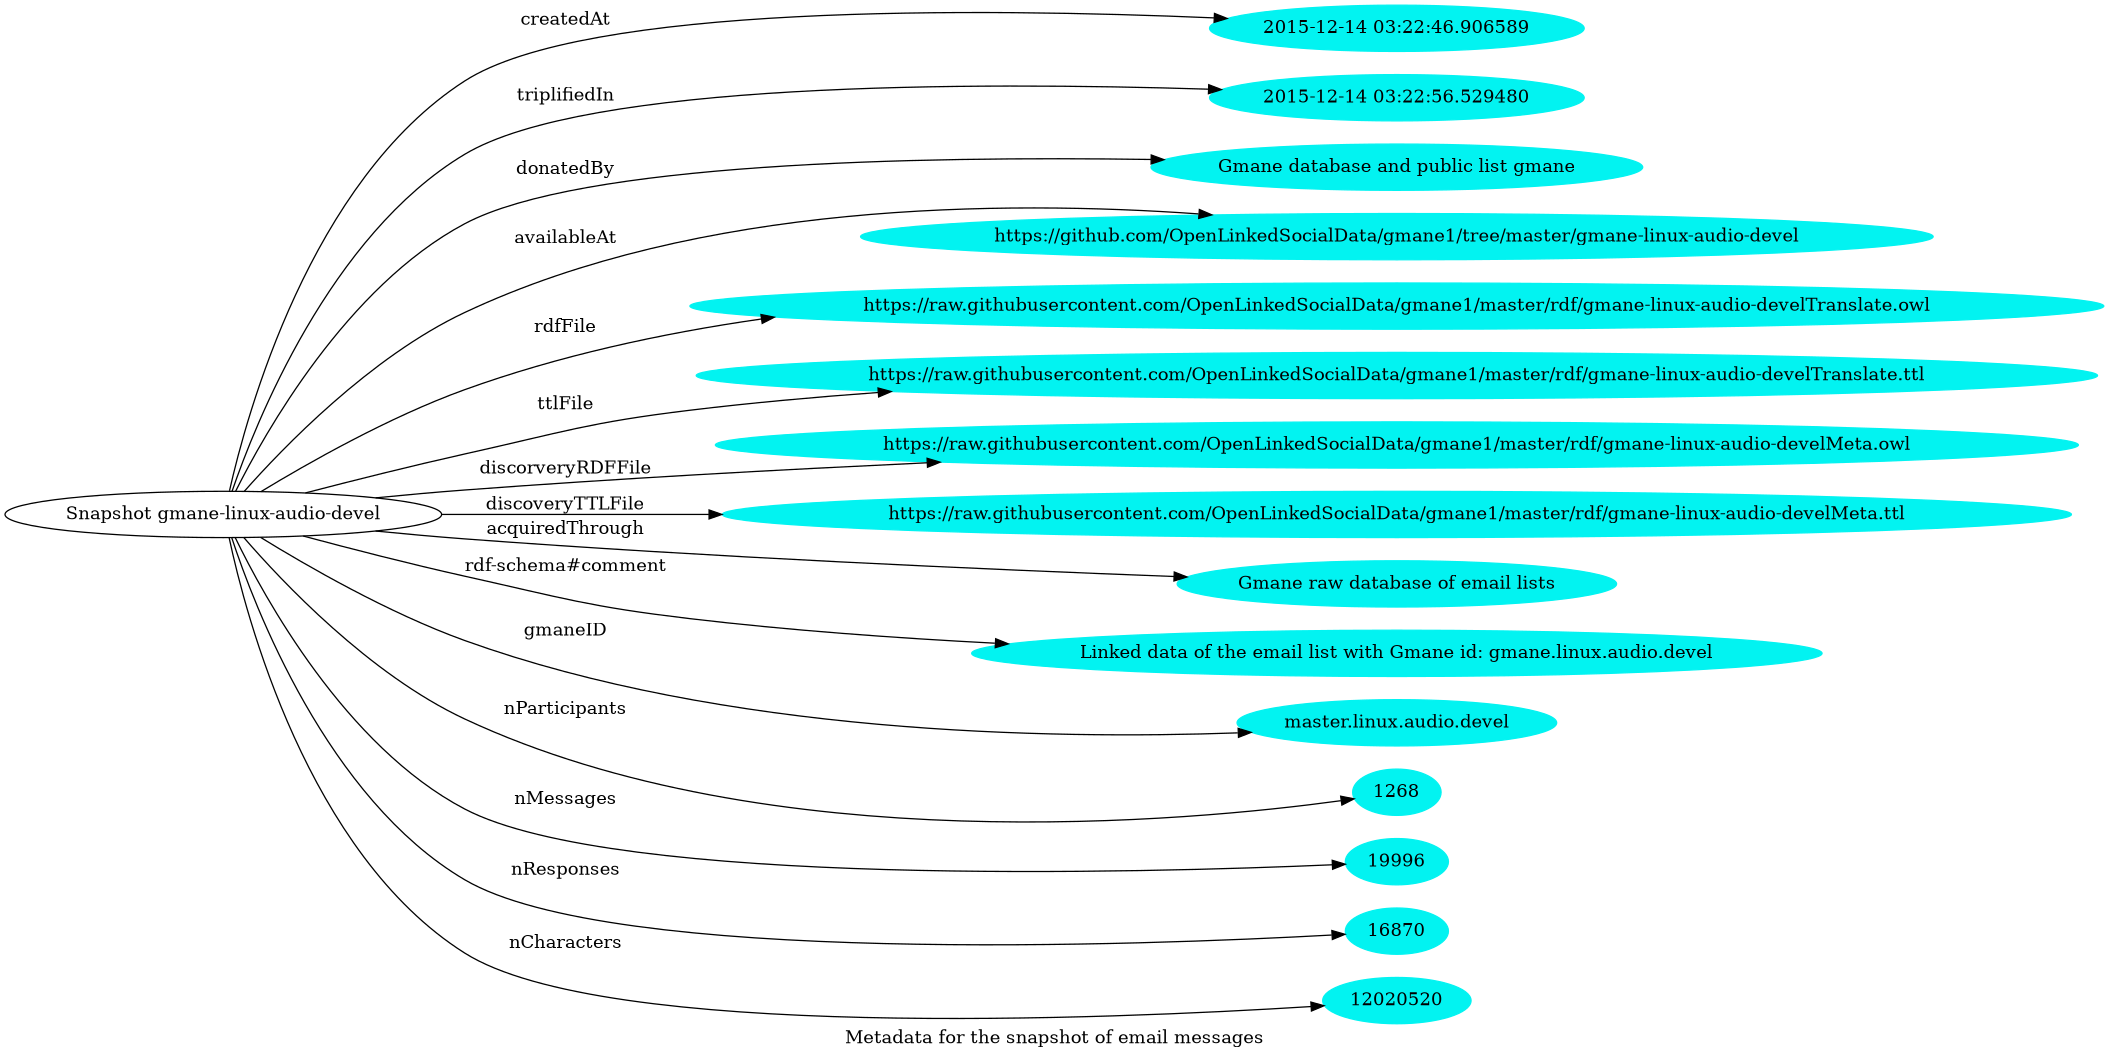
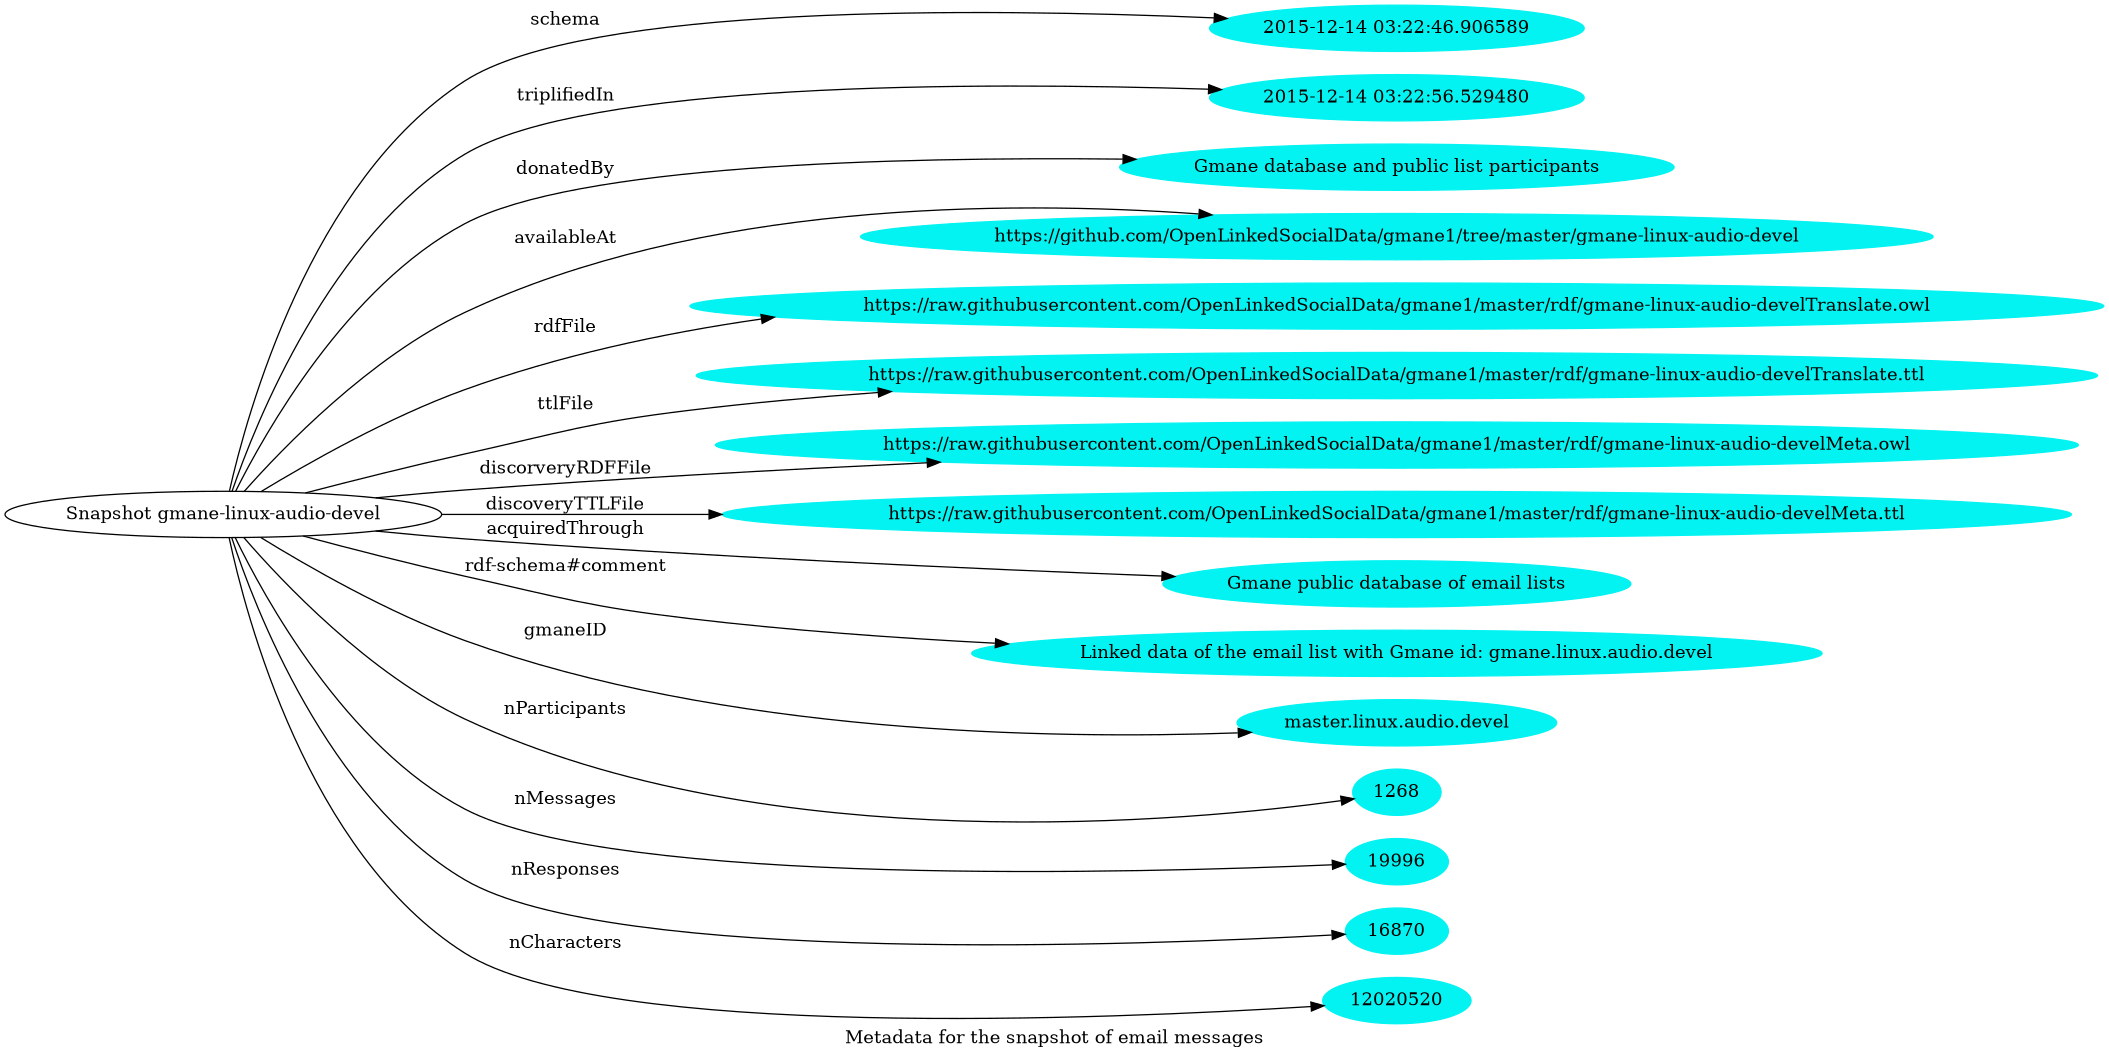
edge "Snapshot gmane-linux-audio-devel" -> "2015-12-14 03:22:46.906589": label "createdAt" -> "schema"
node "Gmane database and public list gmane": label "Gmane database and public list gmane" -> "Gmane database and public list participants"
node "Gmane raw database of email lists": label "Gmane raw database of email lists" -> "Gmane public database of email lists"
